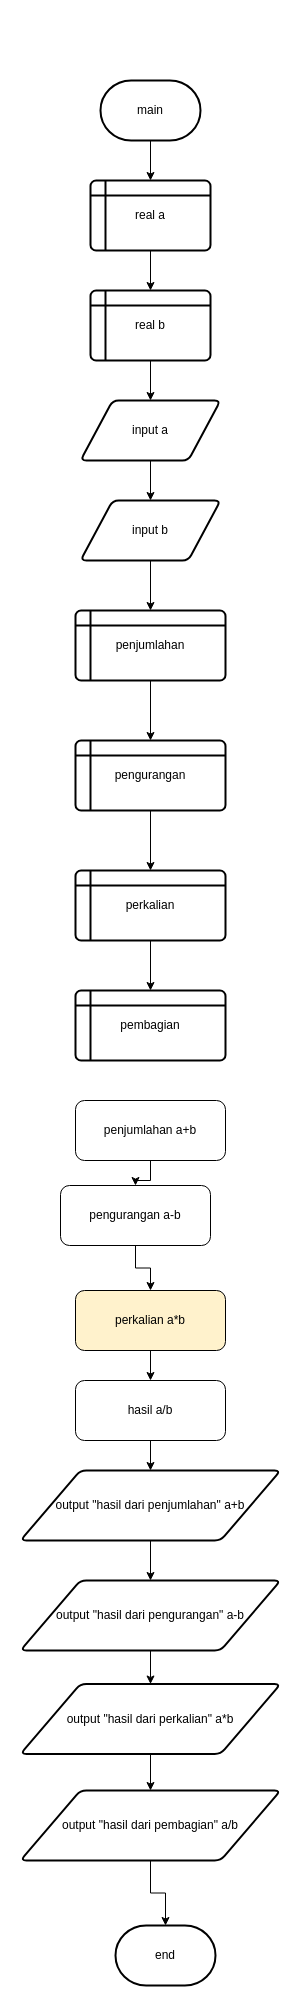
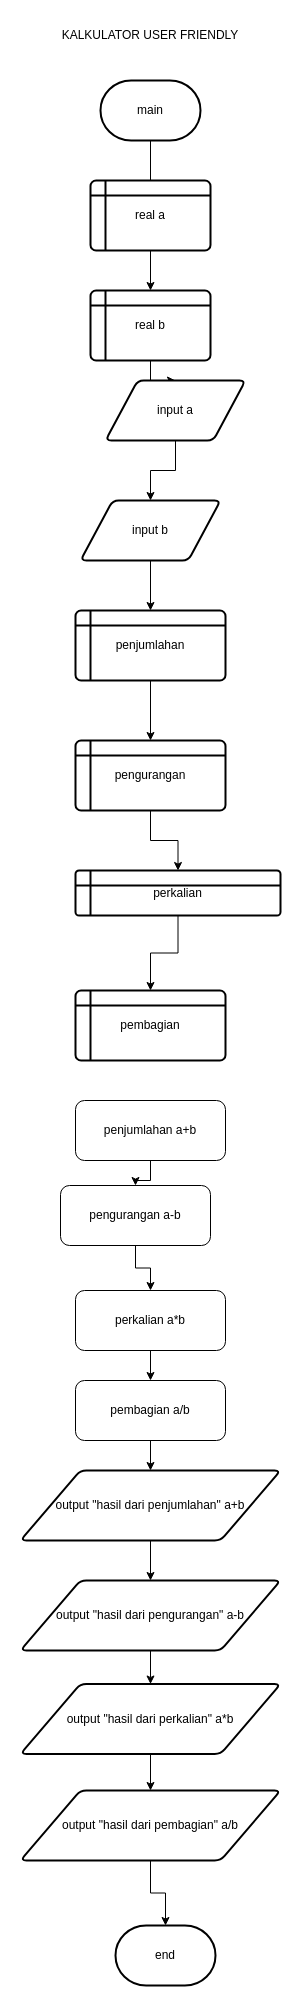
node "KALKULATOR USER FRIENDLY": added
edge "main" -> "real a": arrowhead classic -> none
node "input a": moved (151, 431) -> (176, 411)
node "perkalian": size 150x70 -> 205x45
node "perkalian a*b": fillcolor #fff2cc -> #ffffff
node "hasil a/b": label "hasil a/b" -> "pembagian a/b"
